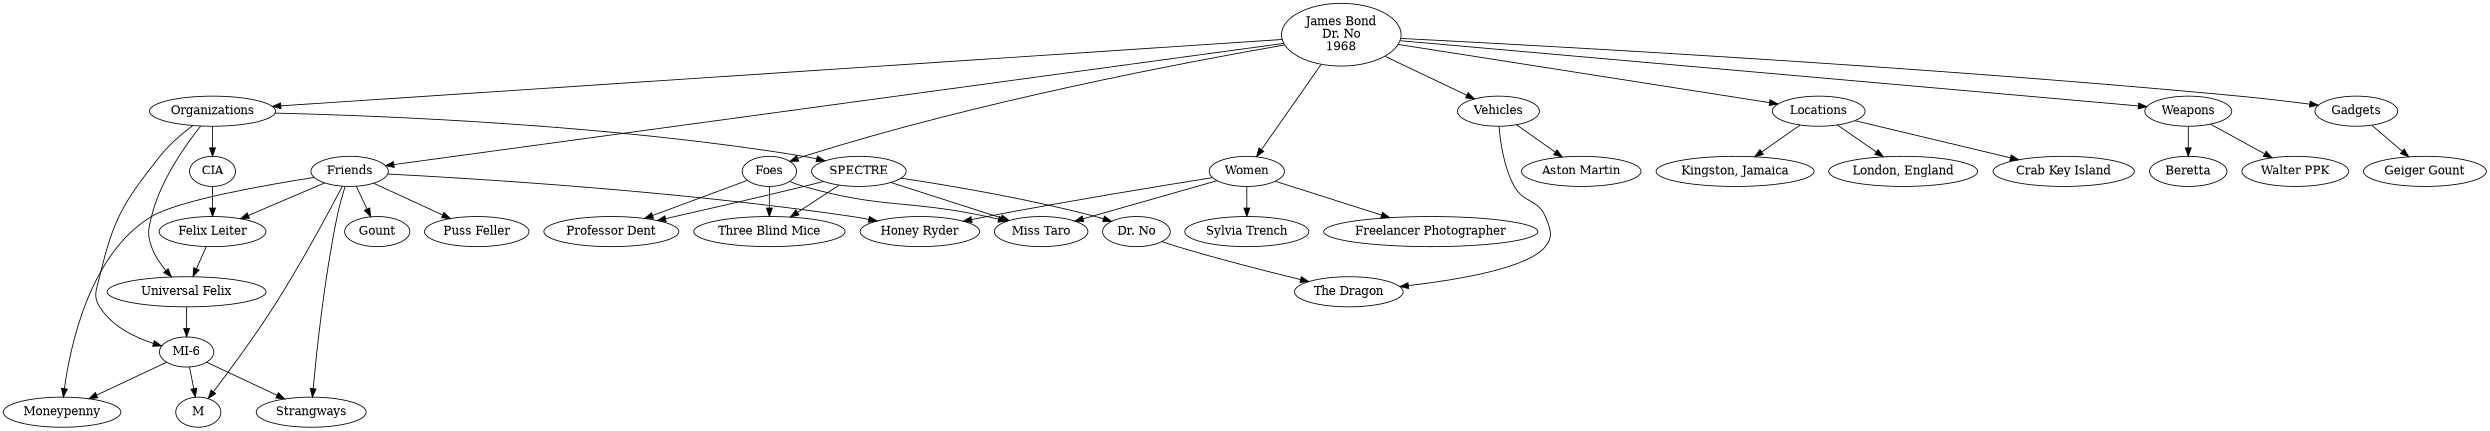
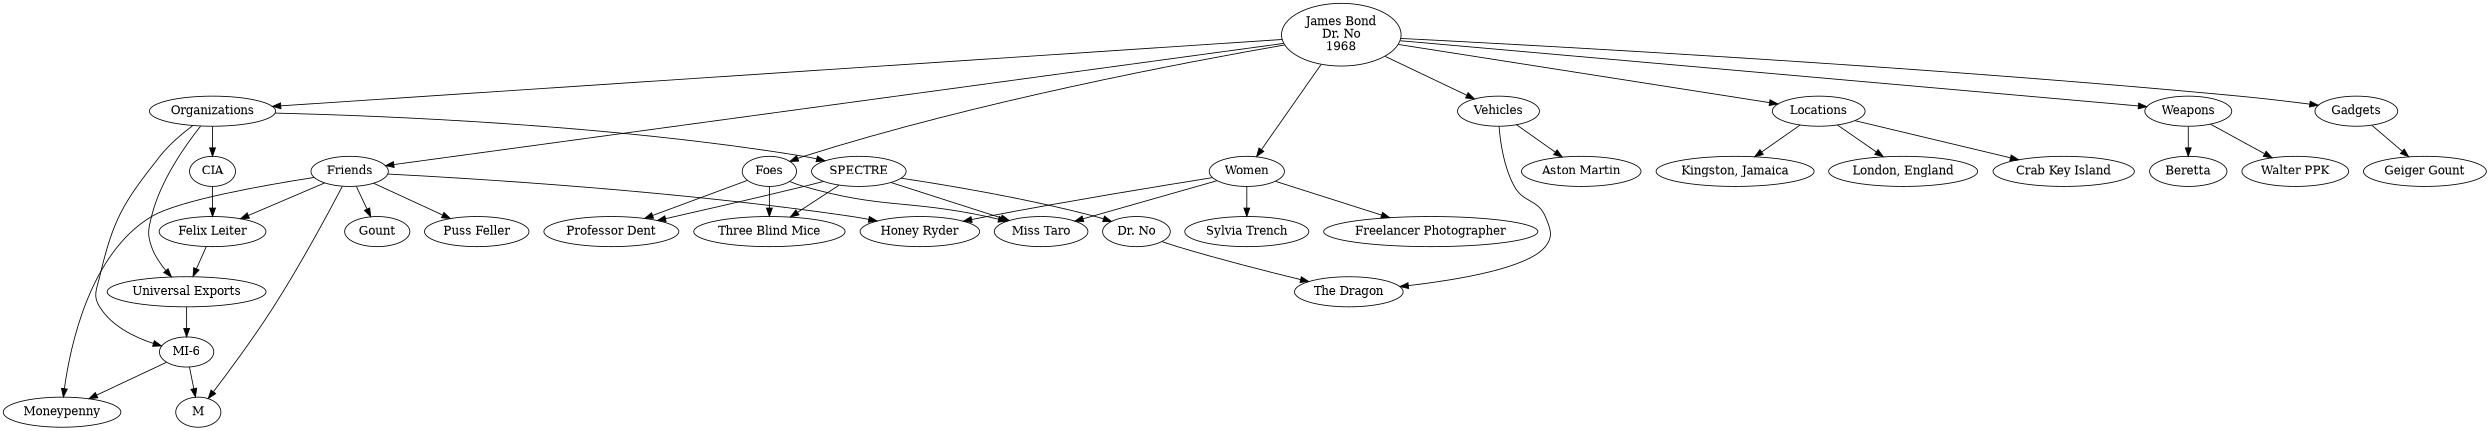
node "Universal Felix": label "Universal Felix" -> "Universal Exports"
node "Strangways": removed
